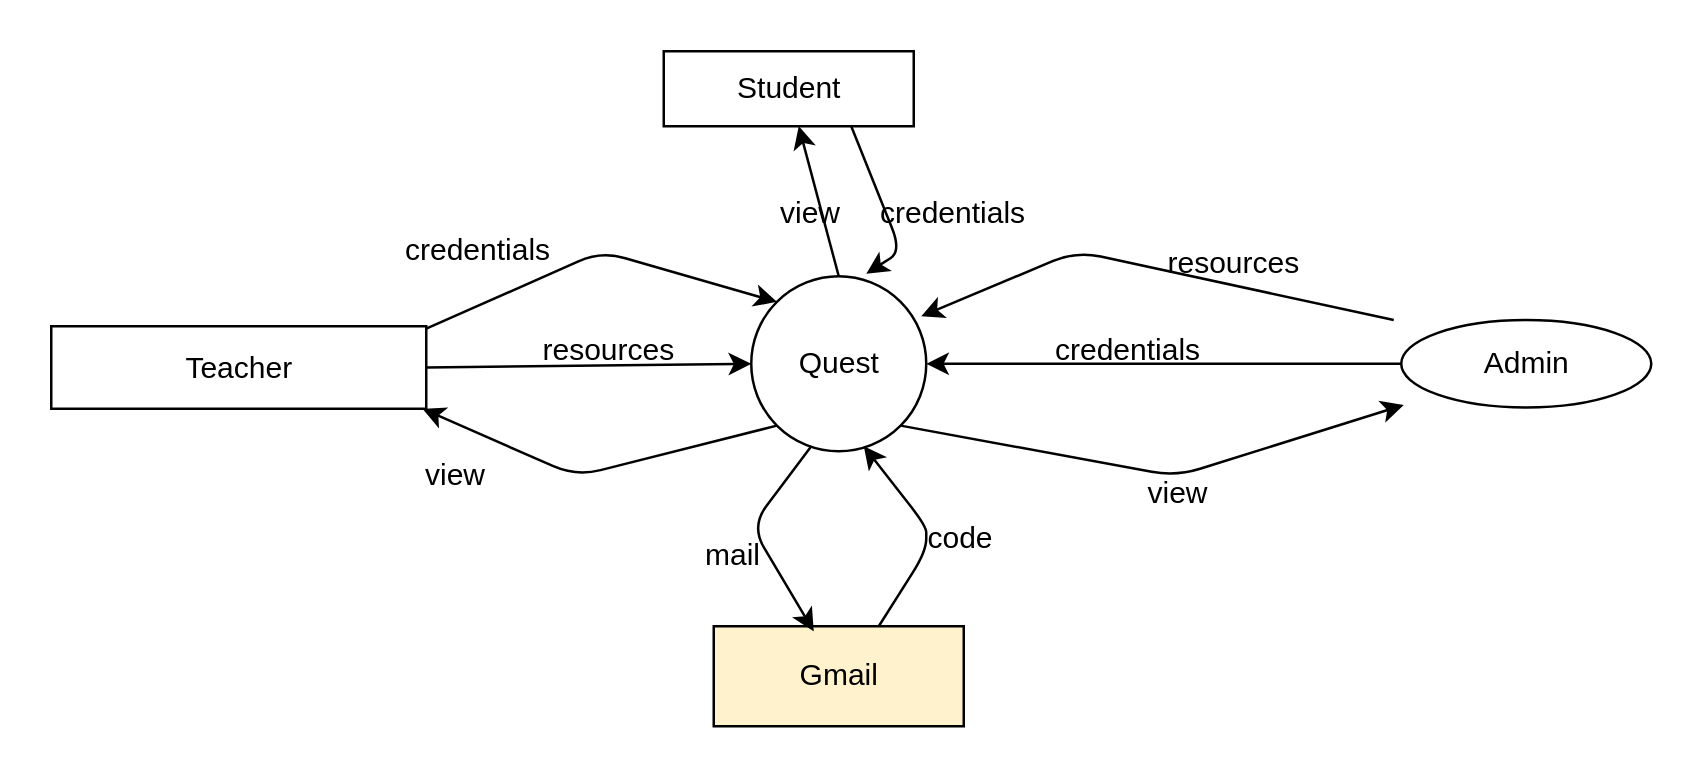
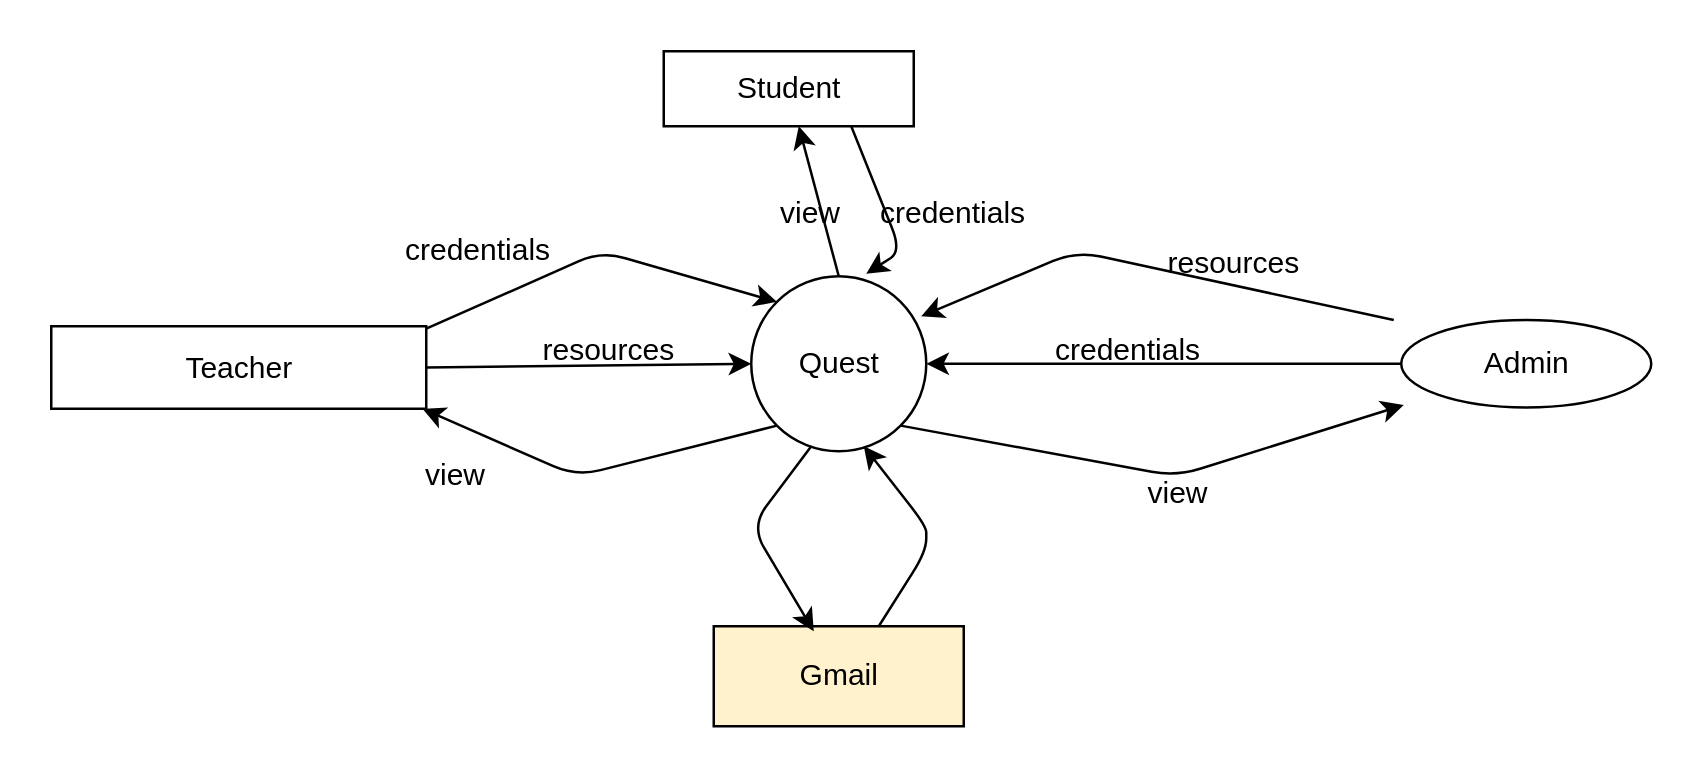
node "code": removed
node "mail": removed
